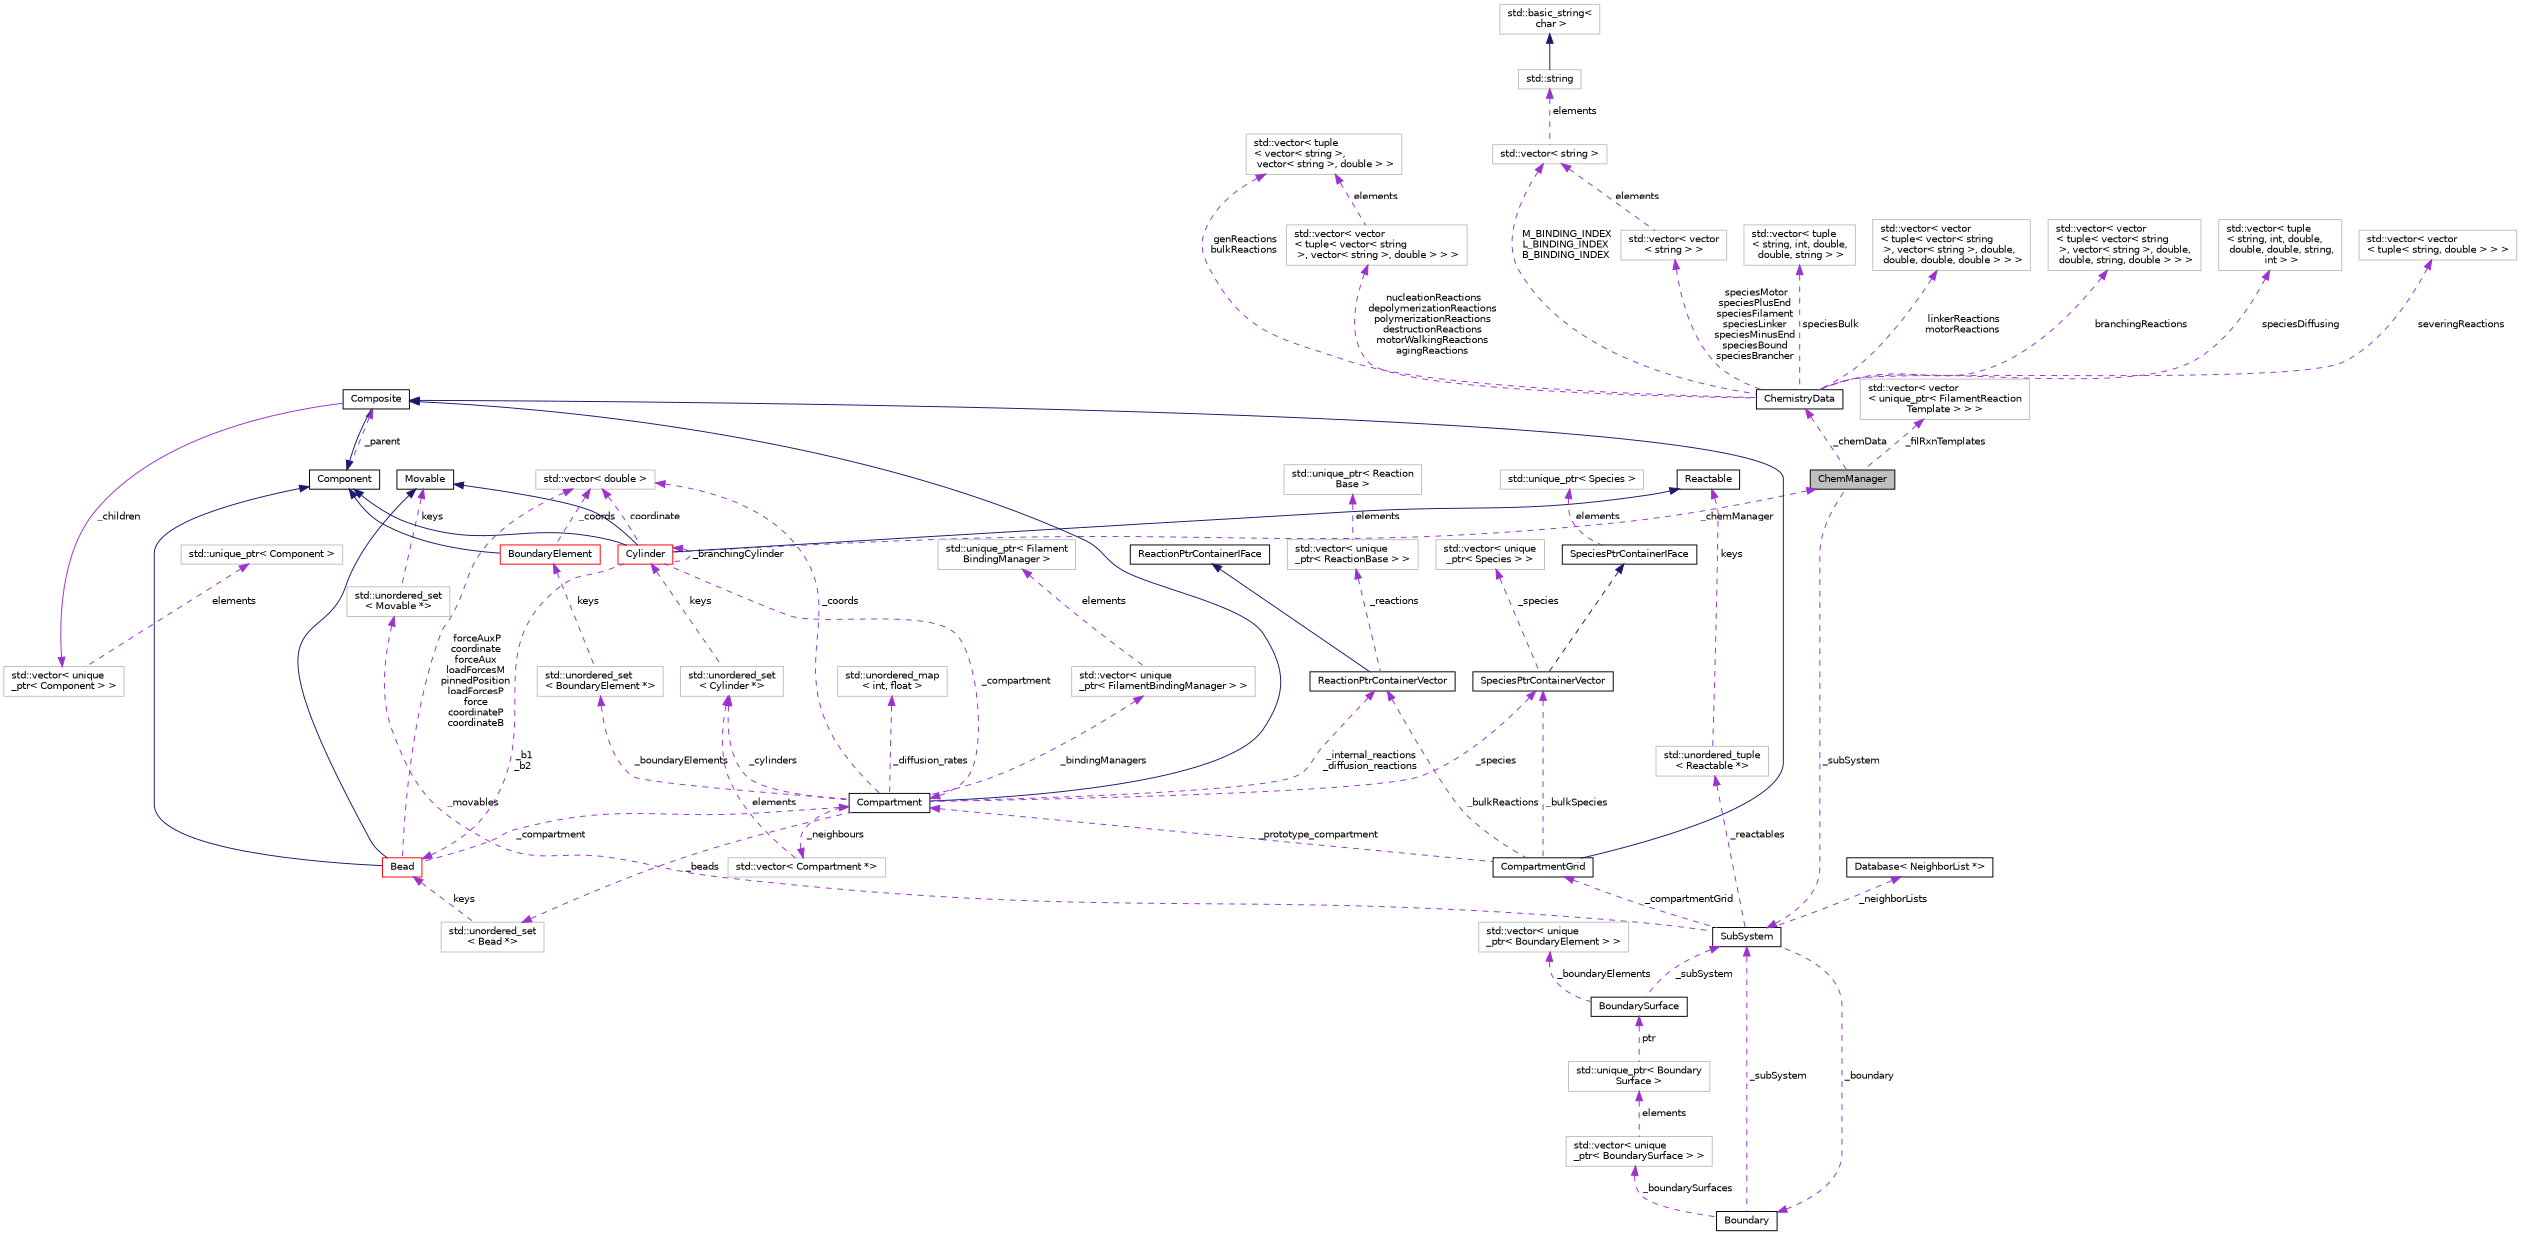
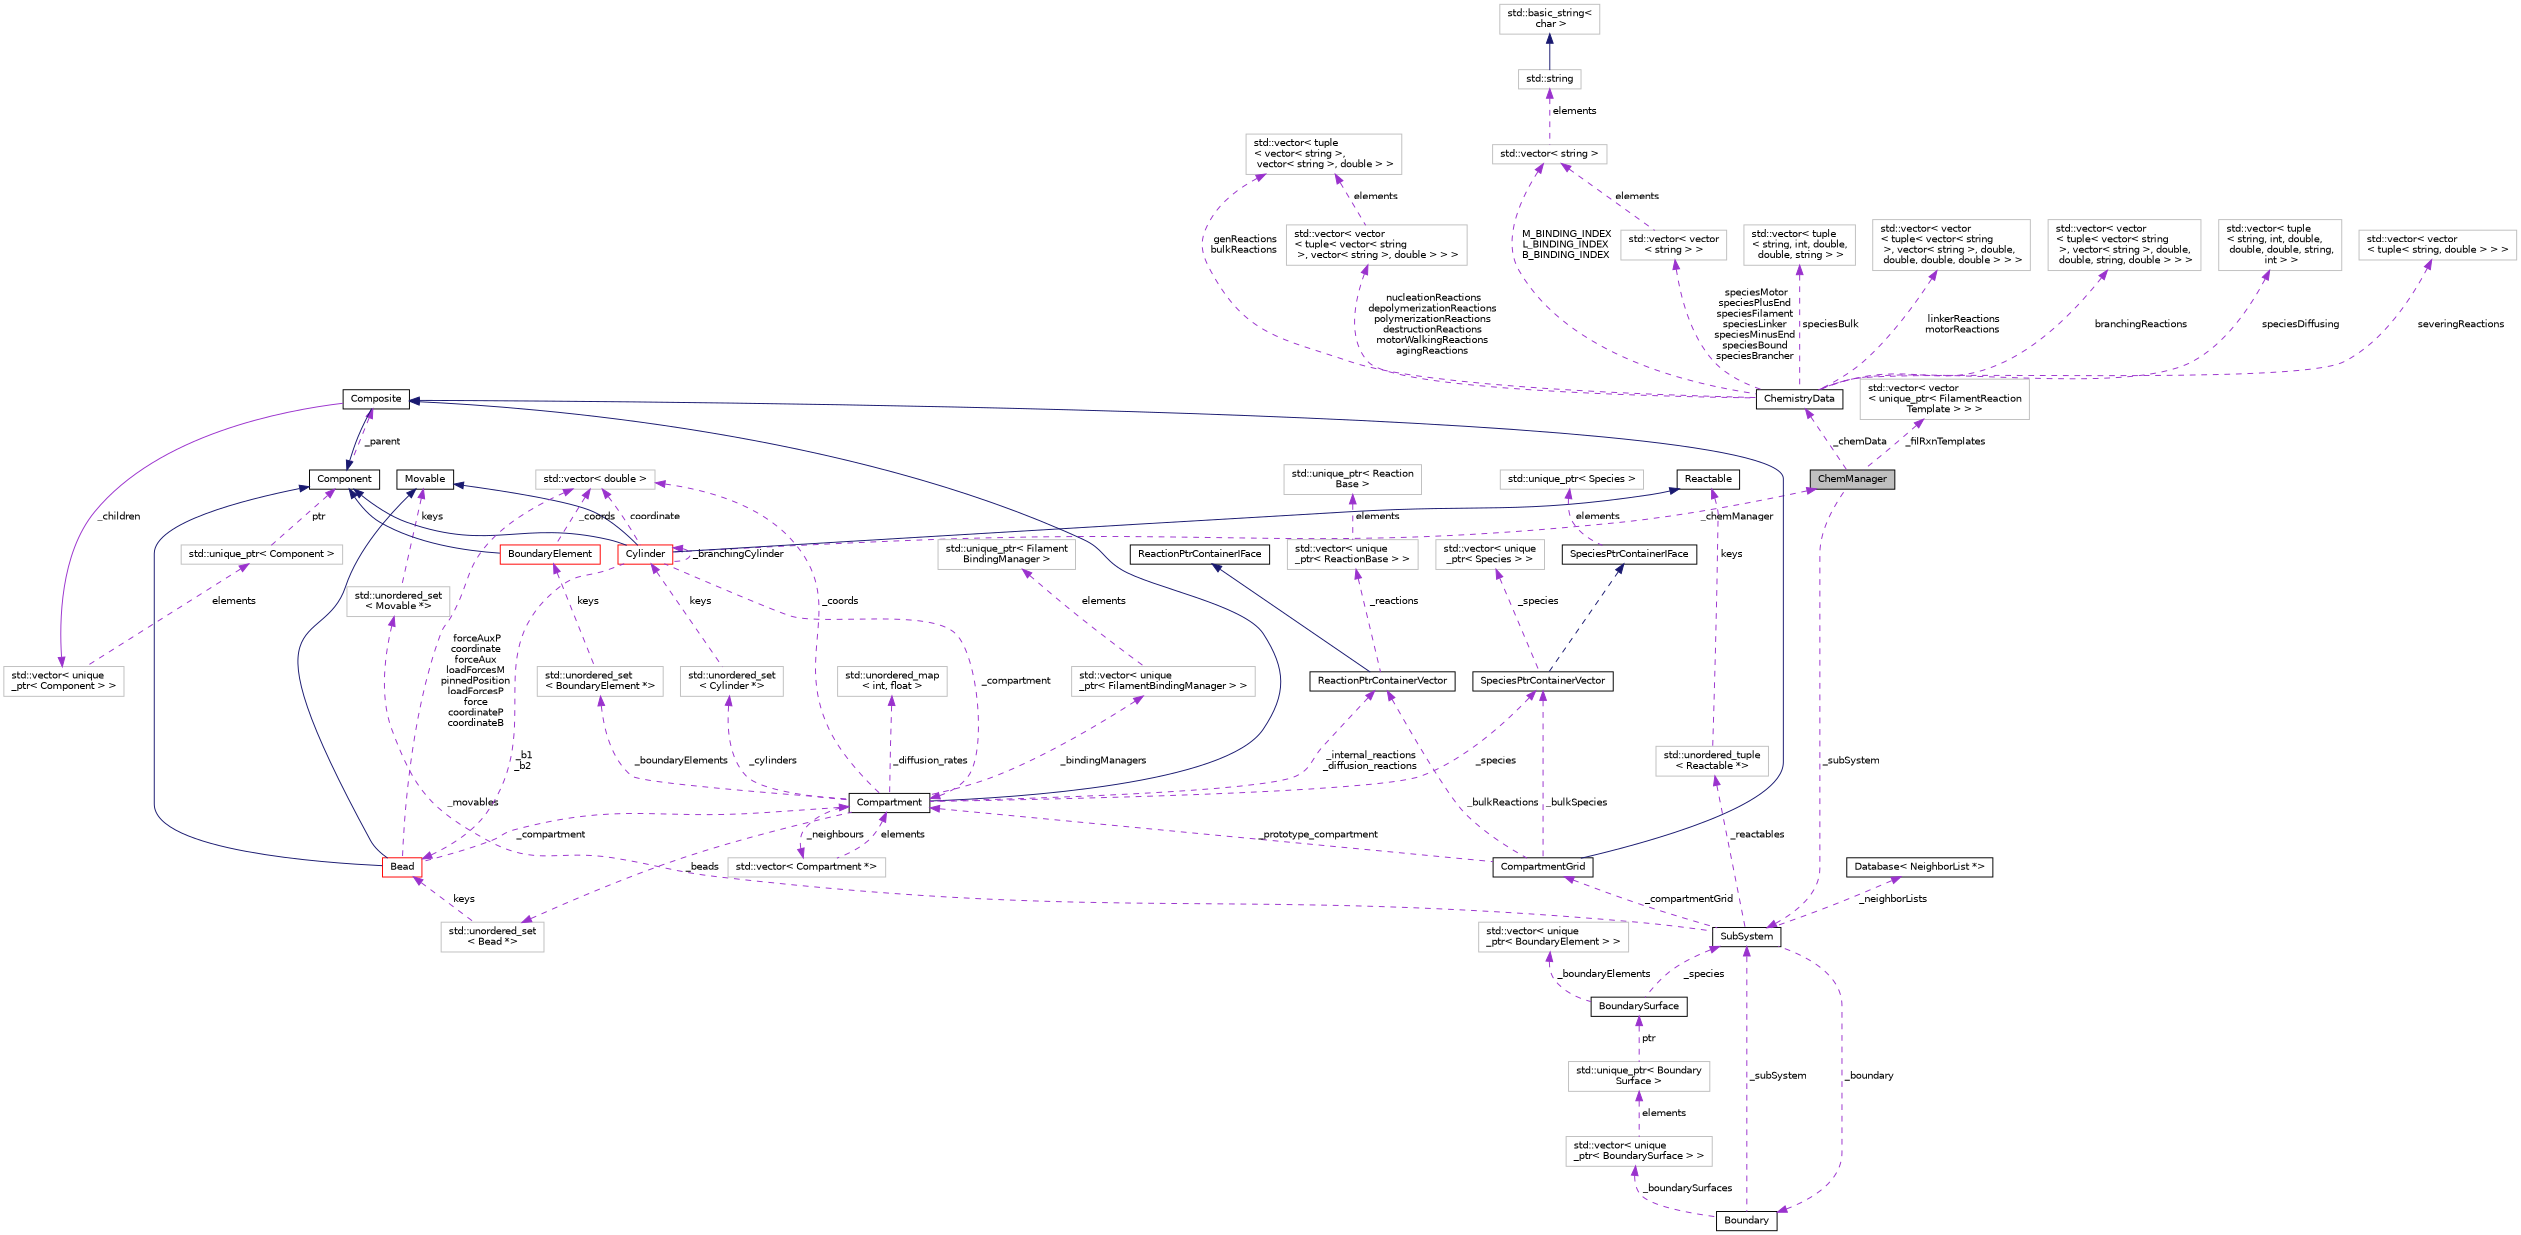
edge "std::unique_ptr< Component >" -> "Component": added, label "ptr"
edge "std::vector< Compartment *>" -> "std::unordered_set < Cylinder *>": now "std::vector< Compartment *>" -> "Compartment"
edge "BoundarySurface" -> "SubSystem": label " _subSystem" -> " _species"
